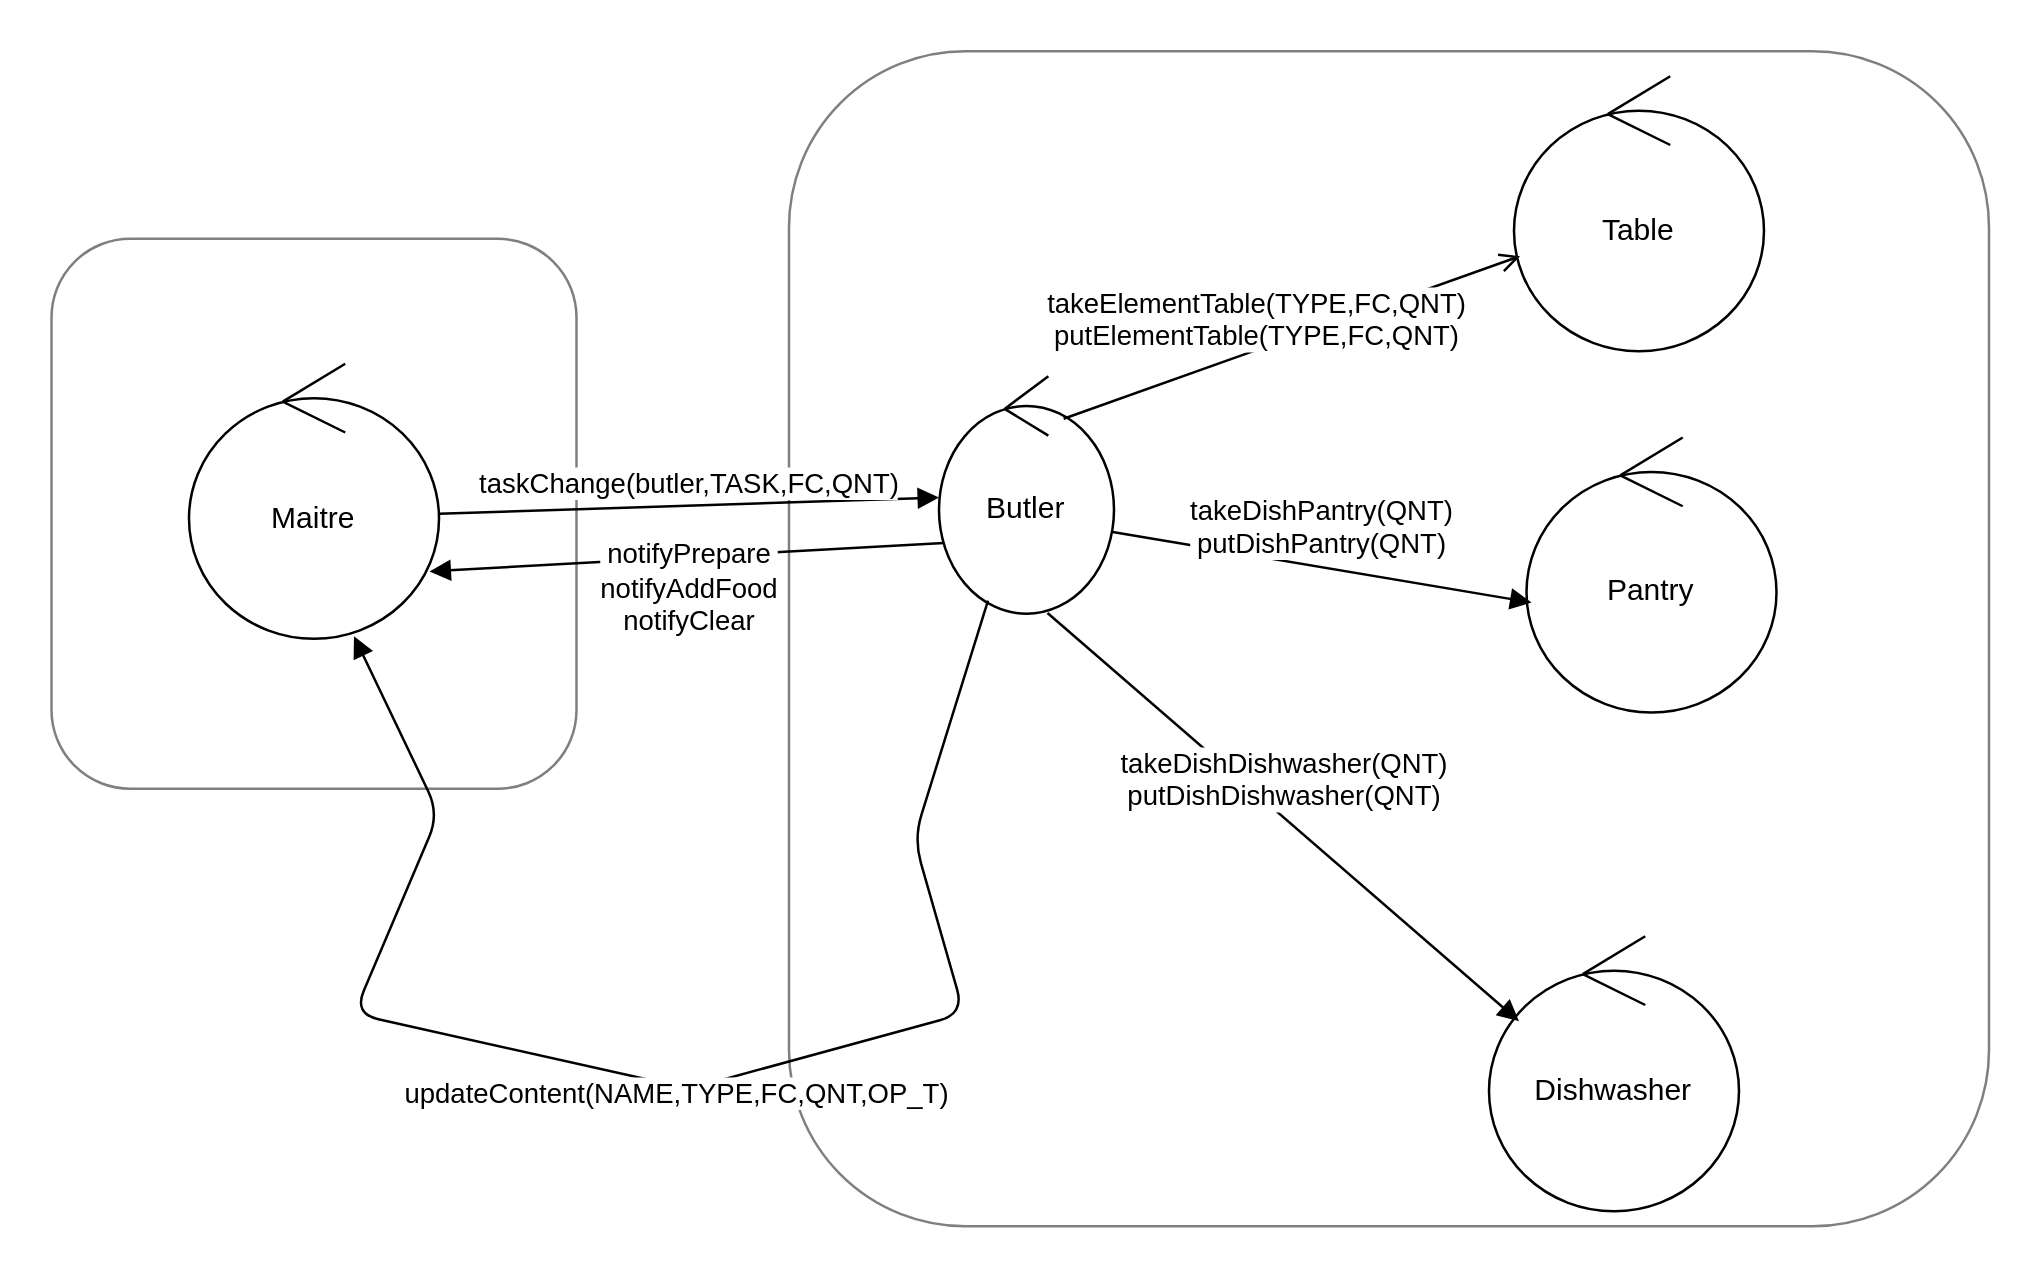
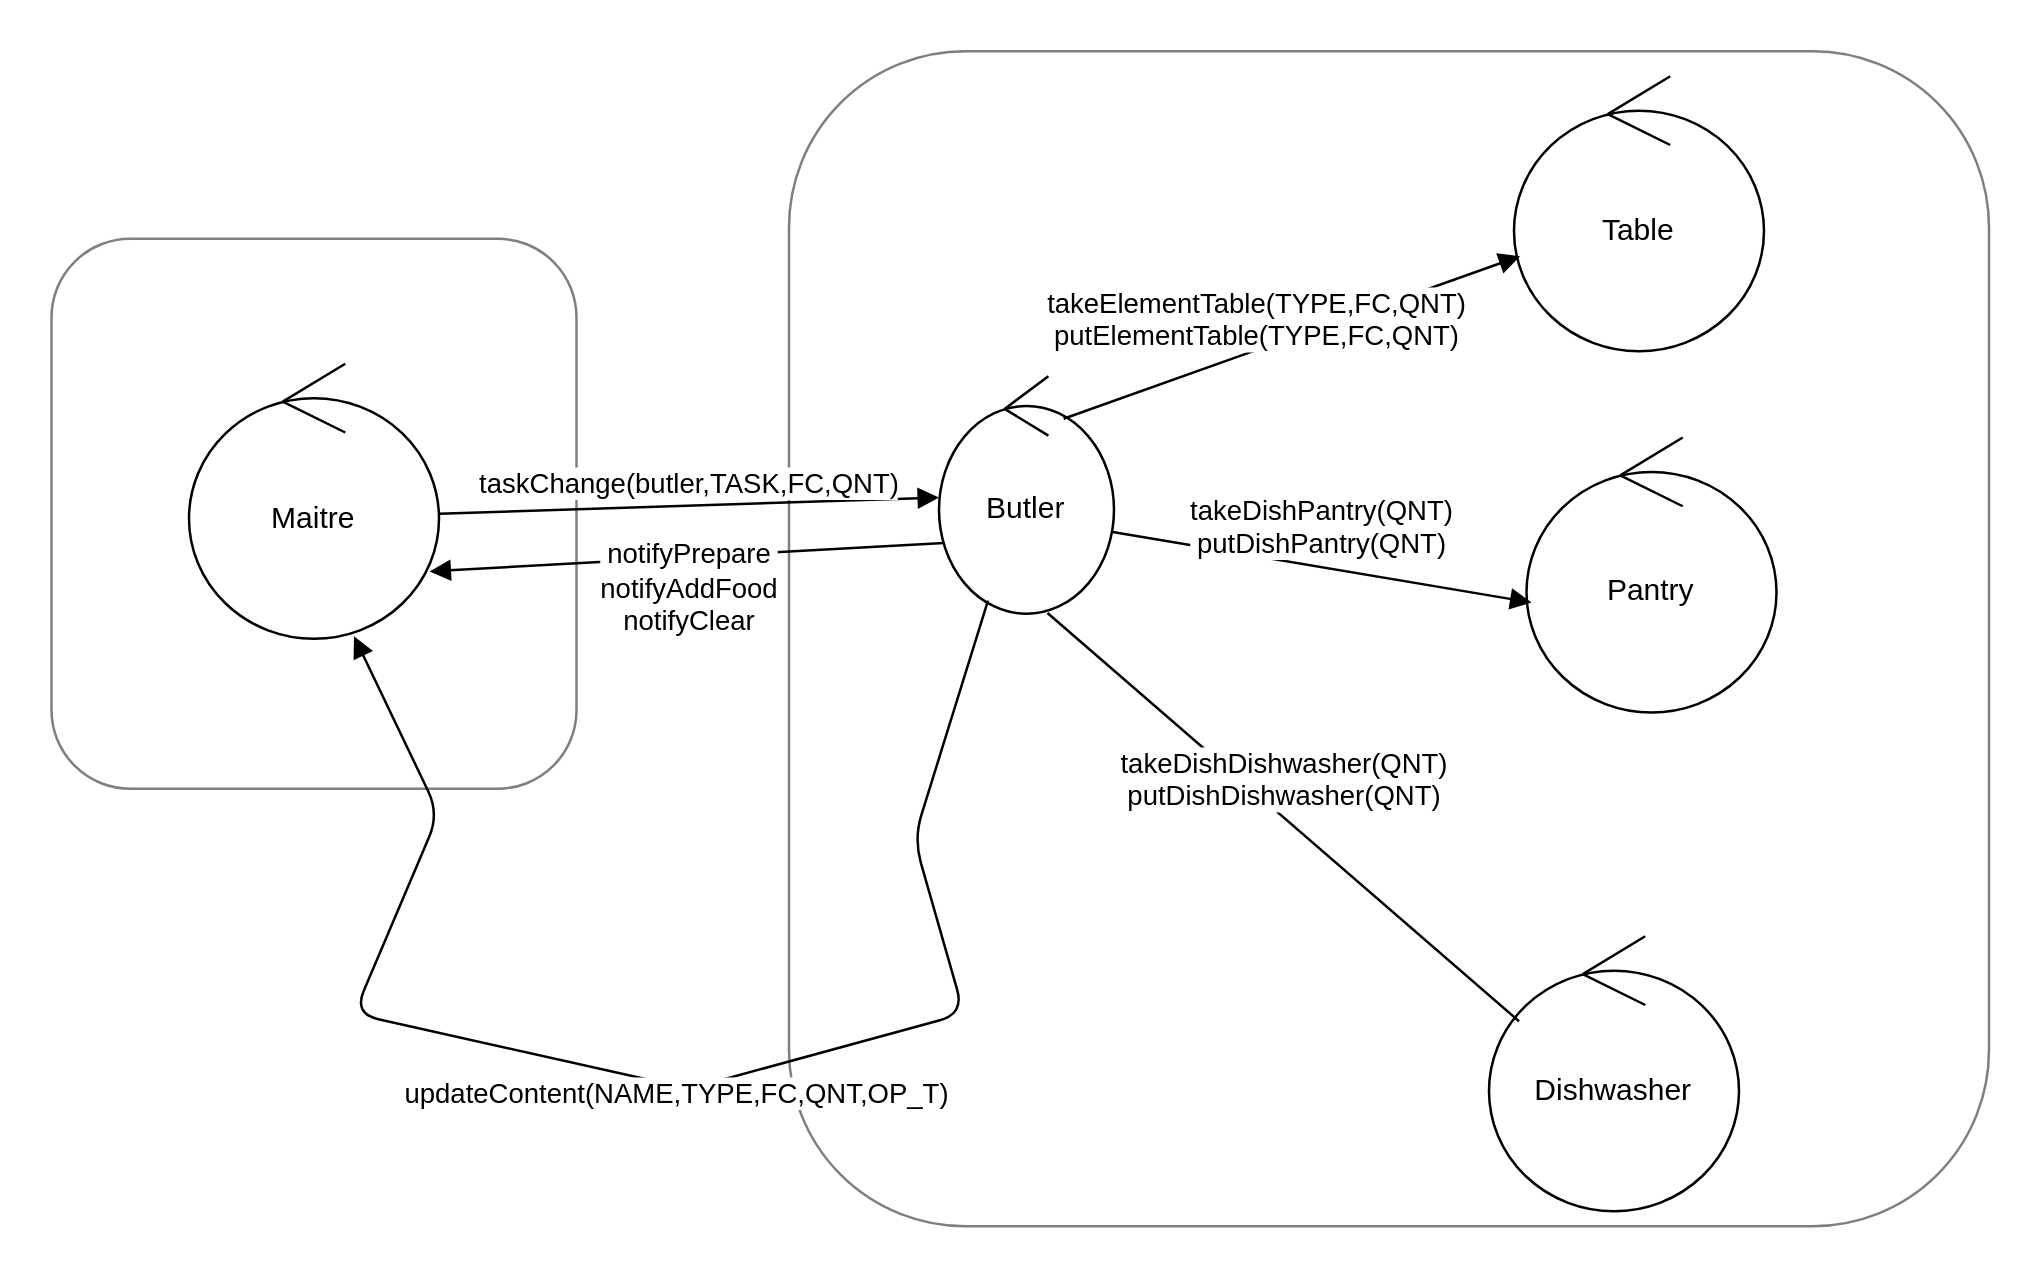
edge "Butler" -> "Table": arrowhead open -> block
edge "Butler" -> "Dishwasher": arrowhead block -> none
